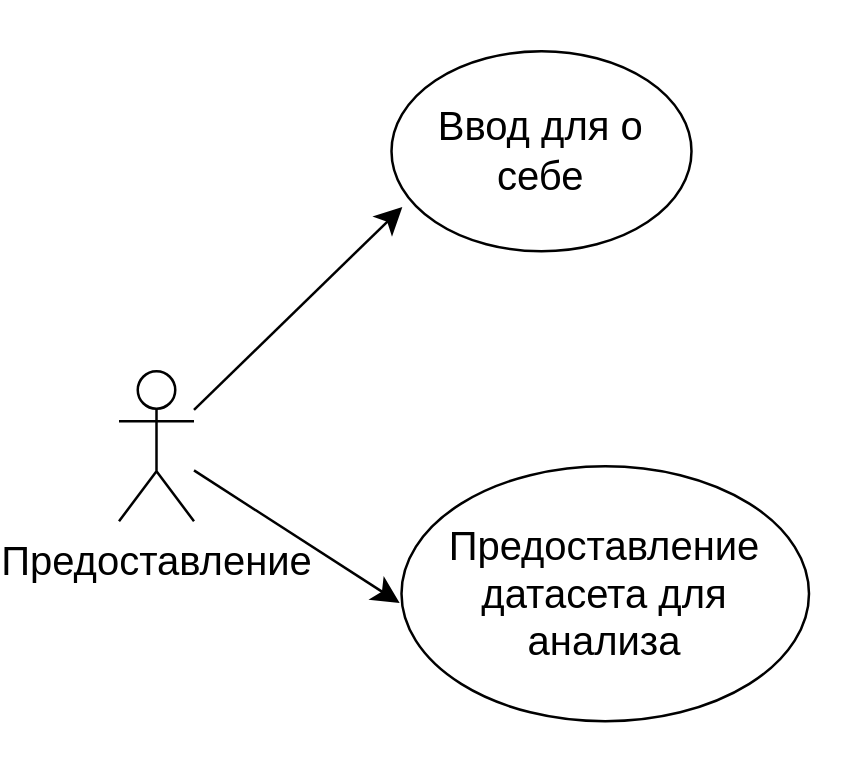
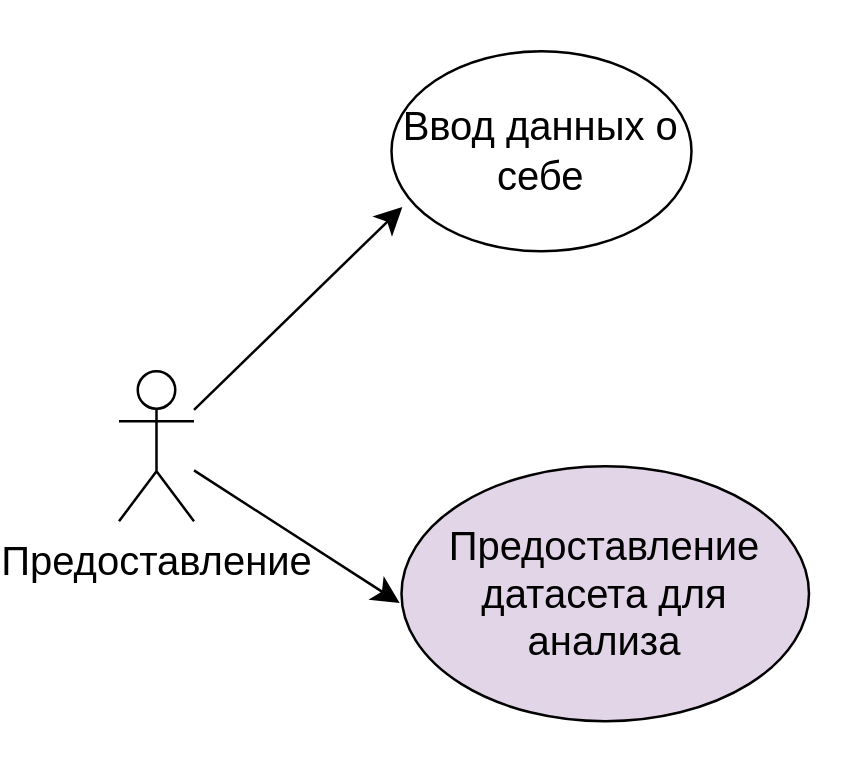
node "Ввод для о себе": label "Ввод для о себе" -> "Ввод данных о себе"
node "Предоставление датасета для анализа": fillcolor #ffffff -> #e1d5e7
